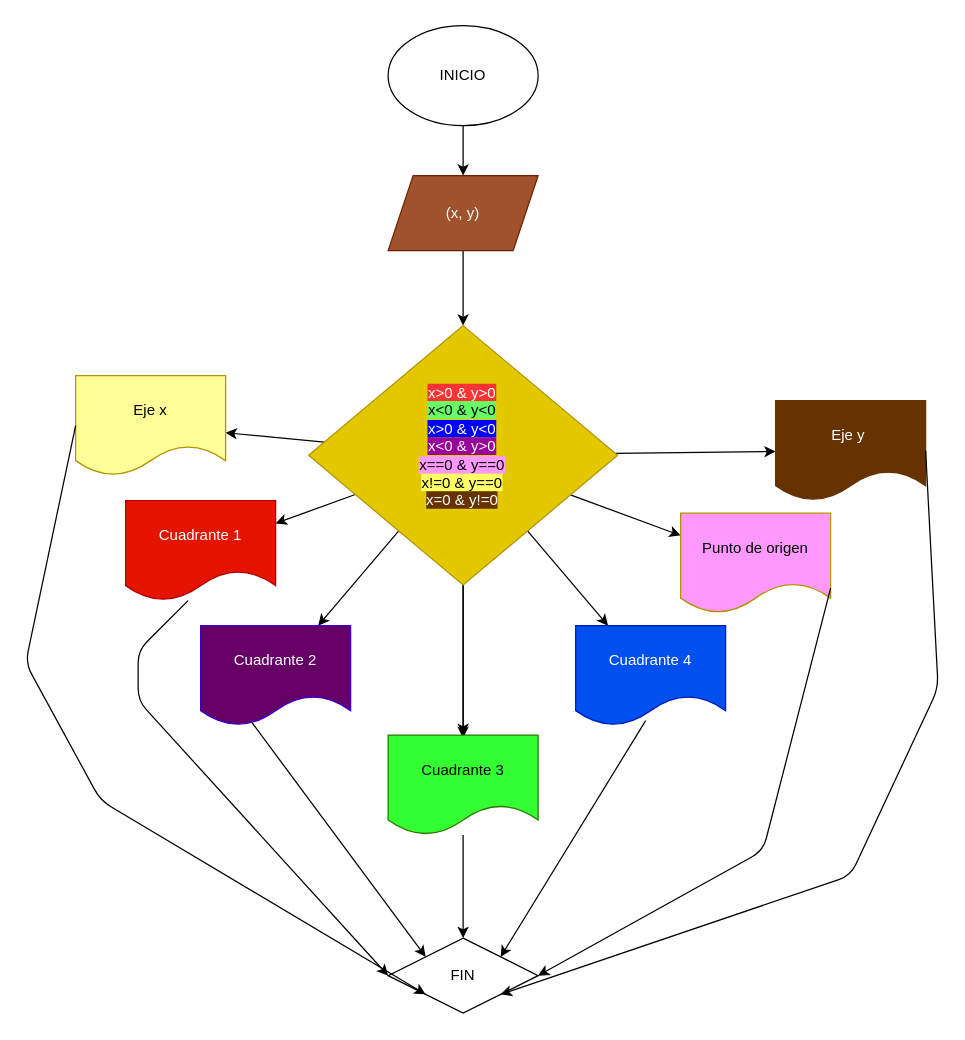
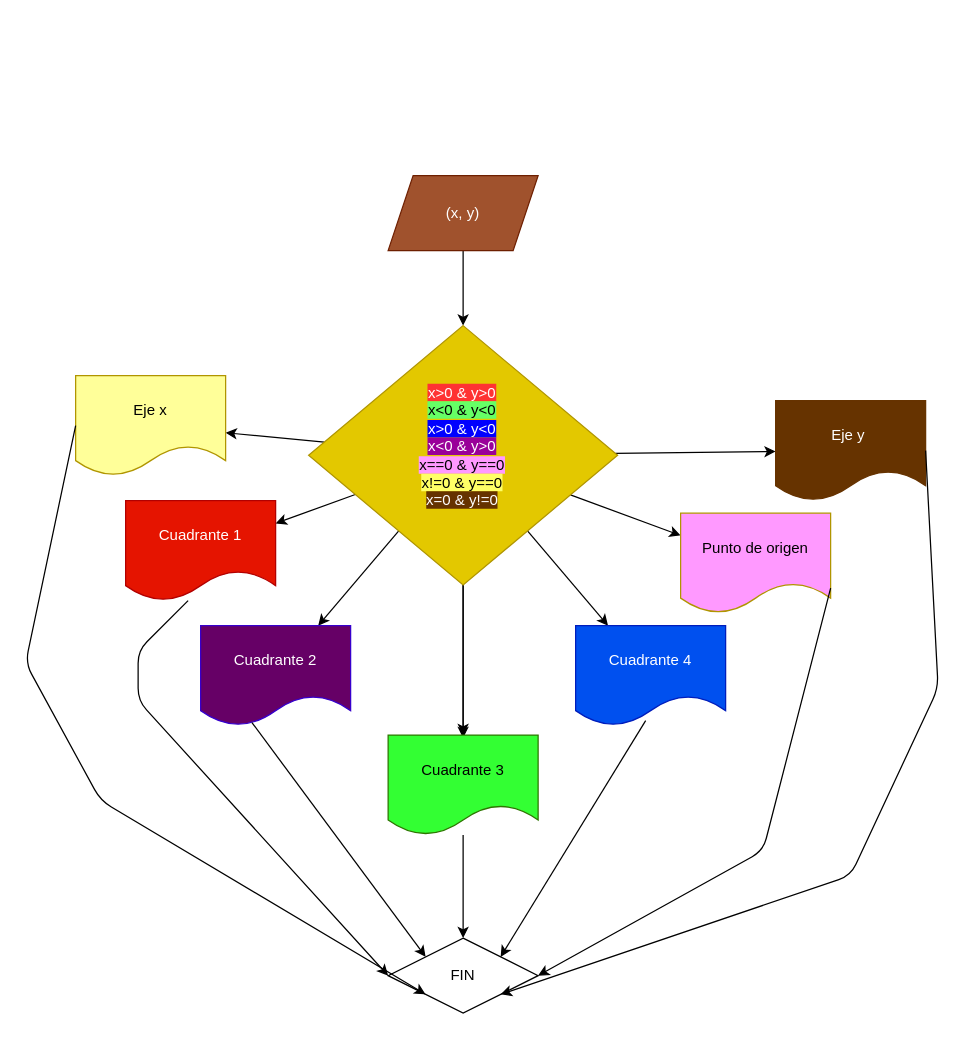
node "INICIO": removed
edge "INICIO" -> "(x, y)": removed
